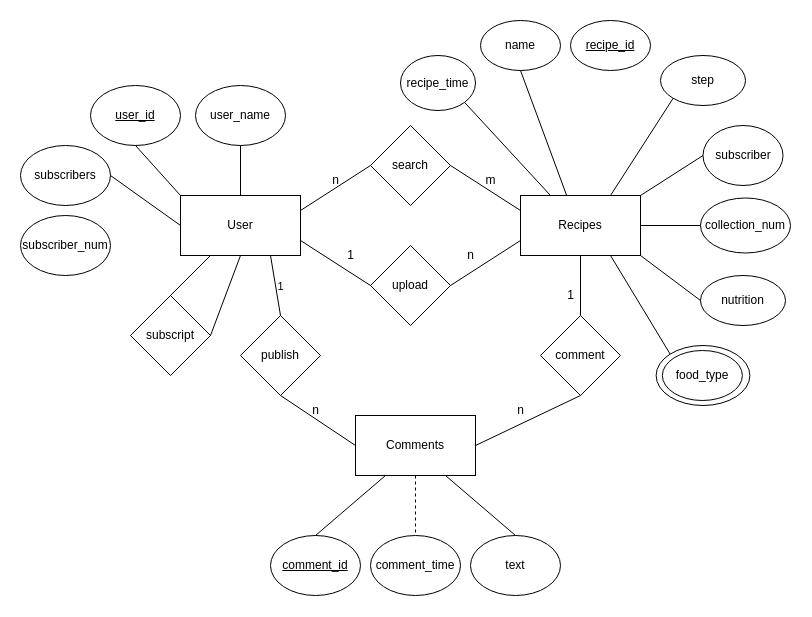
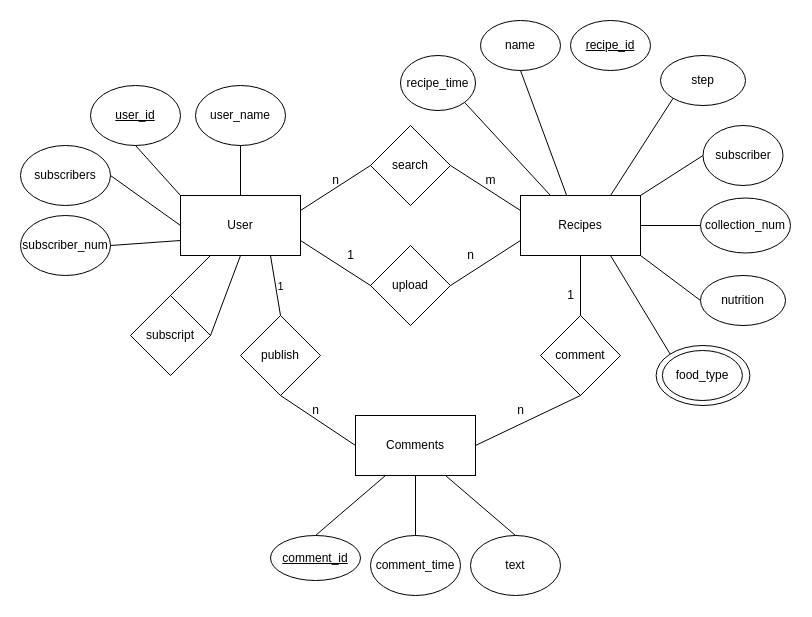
edge "User" -- "subscriber_num": added
edge "Comments" -- "comment_time": style dashed -> solid
node "comment_id": size 90x60 -> 90x45
